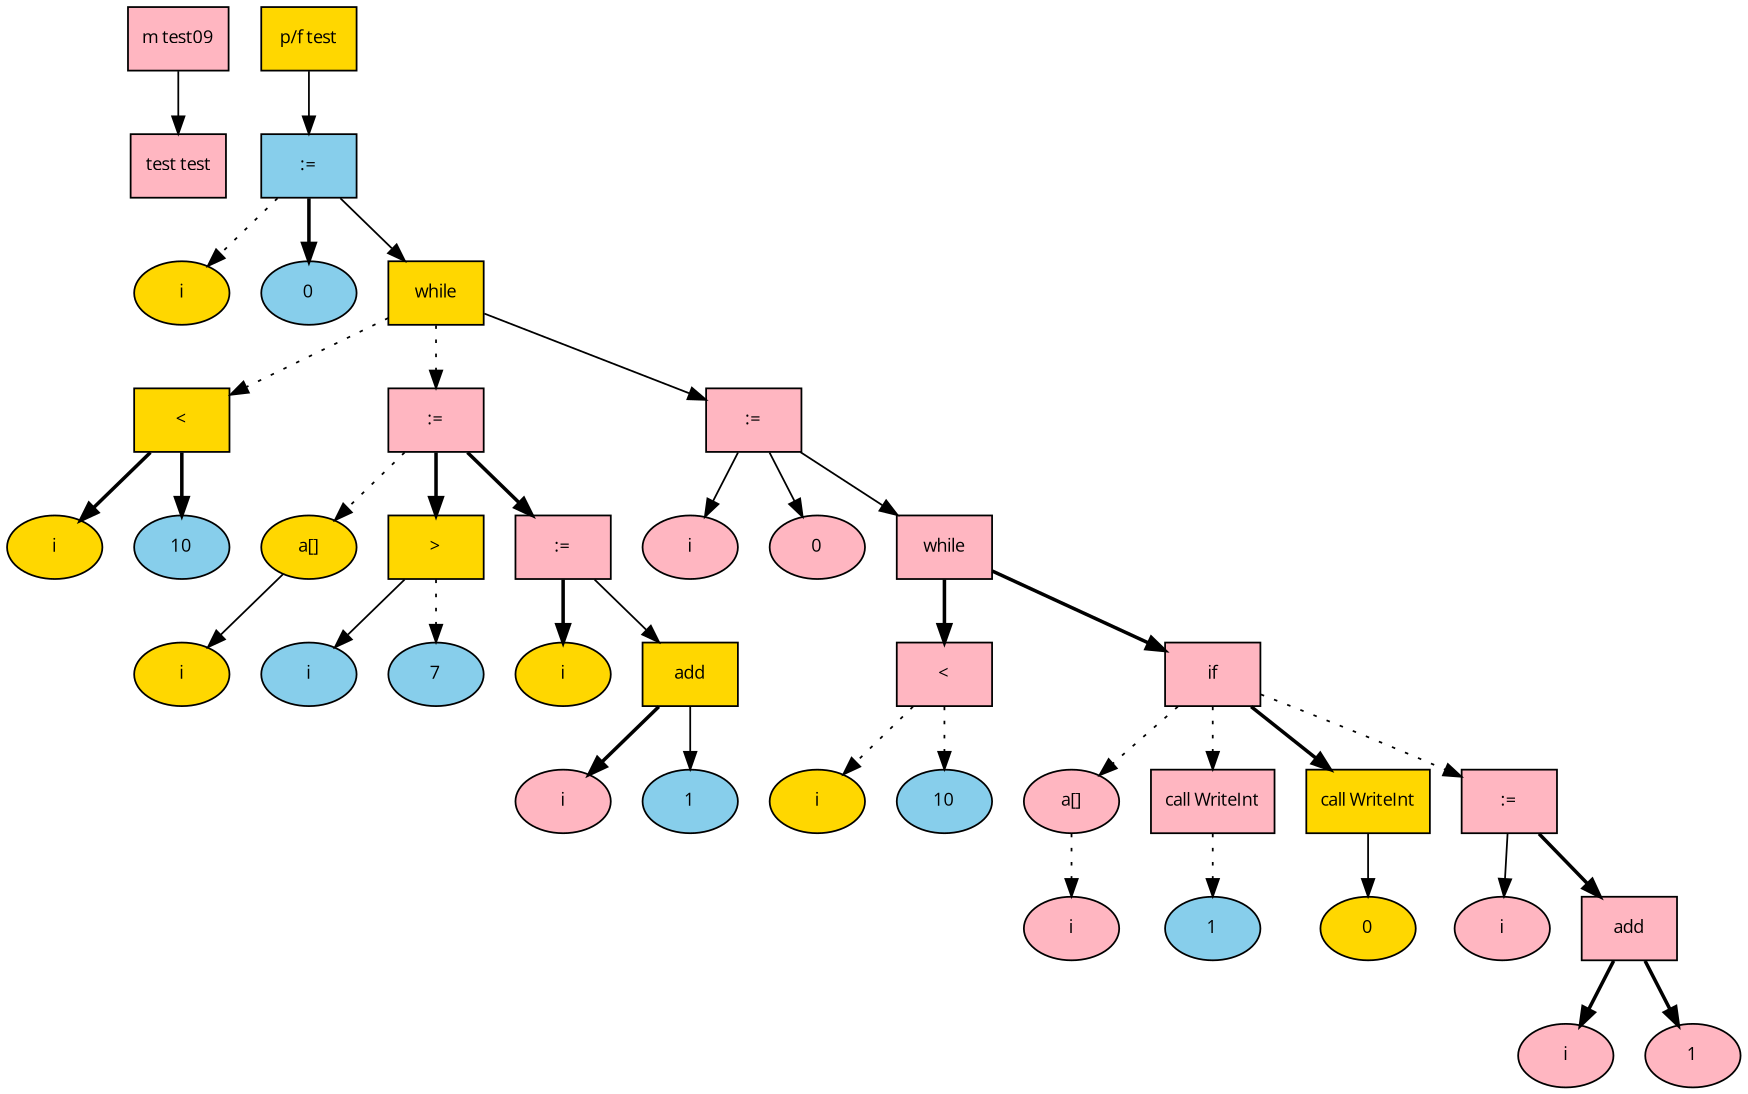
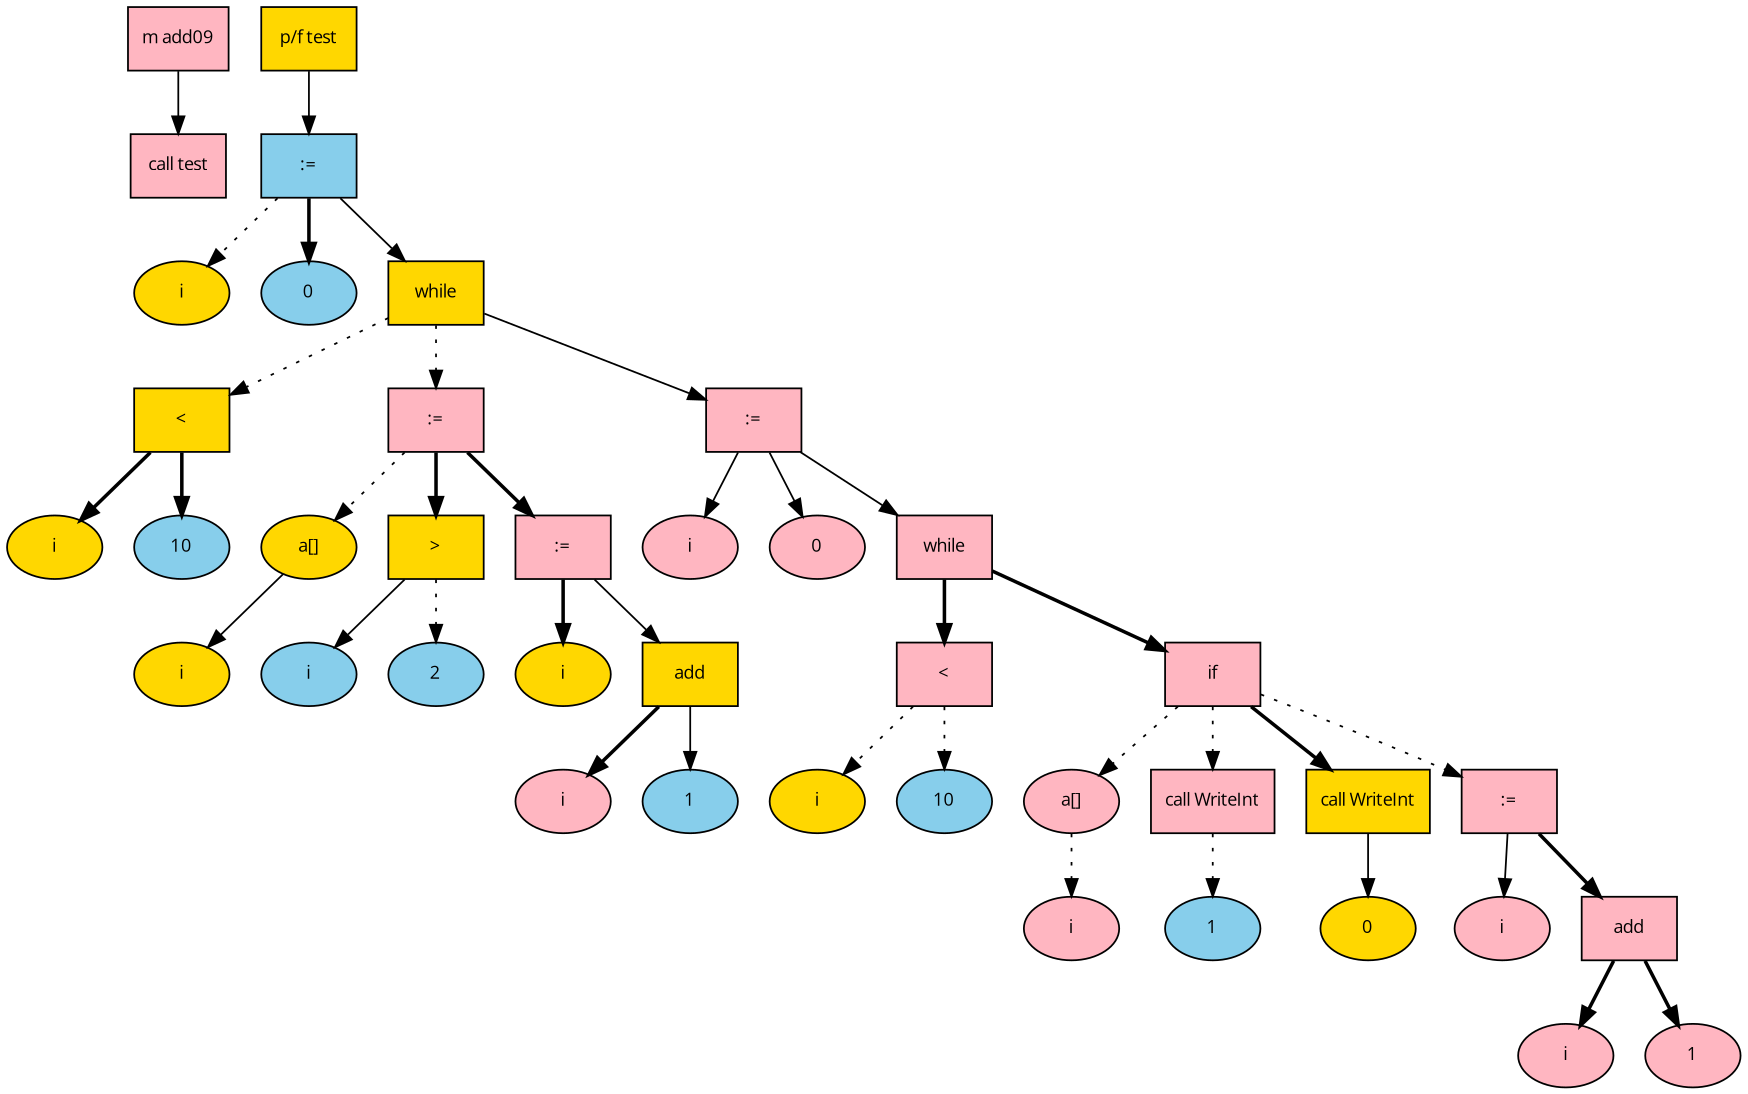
node "m test09": label "m test09" -> "m add09"
node "test test": label "test test" -> "call test"
node "7": label "7" -> "2"
